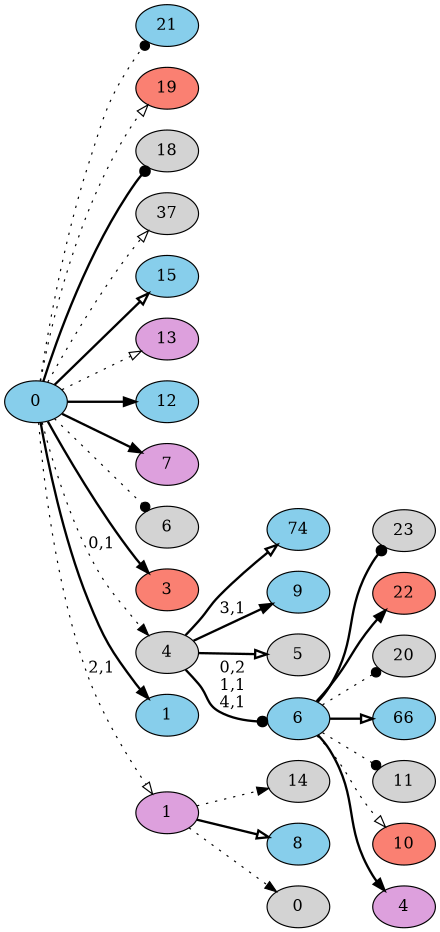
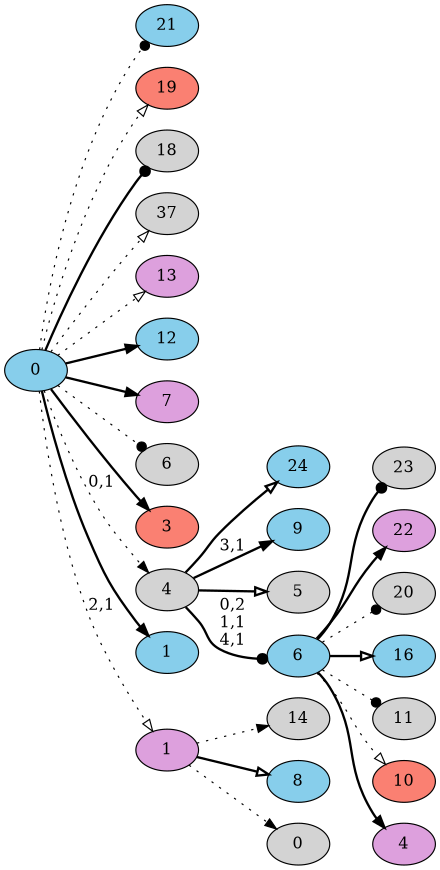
node "15": removed
node "74": label "74" -> "24"
node "22": fillcolor salmon -> plum
node "66": label "66" -> "16"
